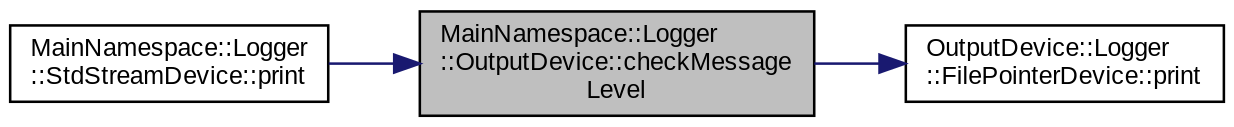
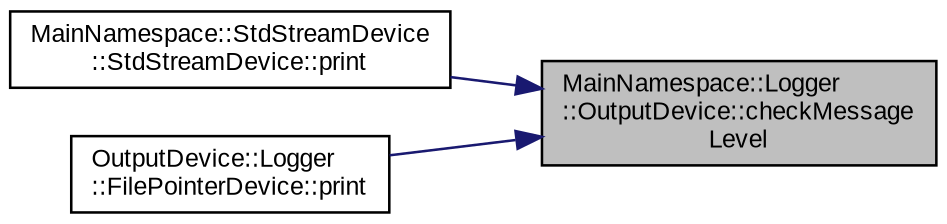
node "MainNamespace::Logger ::StdStreamDevice::print": label "MainNamespace::Logger ::StdStreamDevice::print" -> "MainNamespace::StdStreamDevice ::StdStreamDevice::print"
edge "MainNamespace::Logger ::OutputDevice::checkMessage Level" -> "OutputDevice::Logger ::FilePointerDevice::print": reversed
